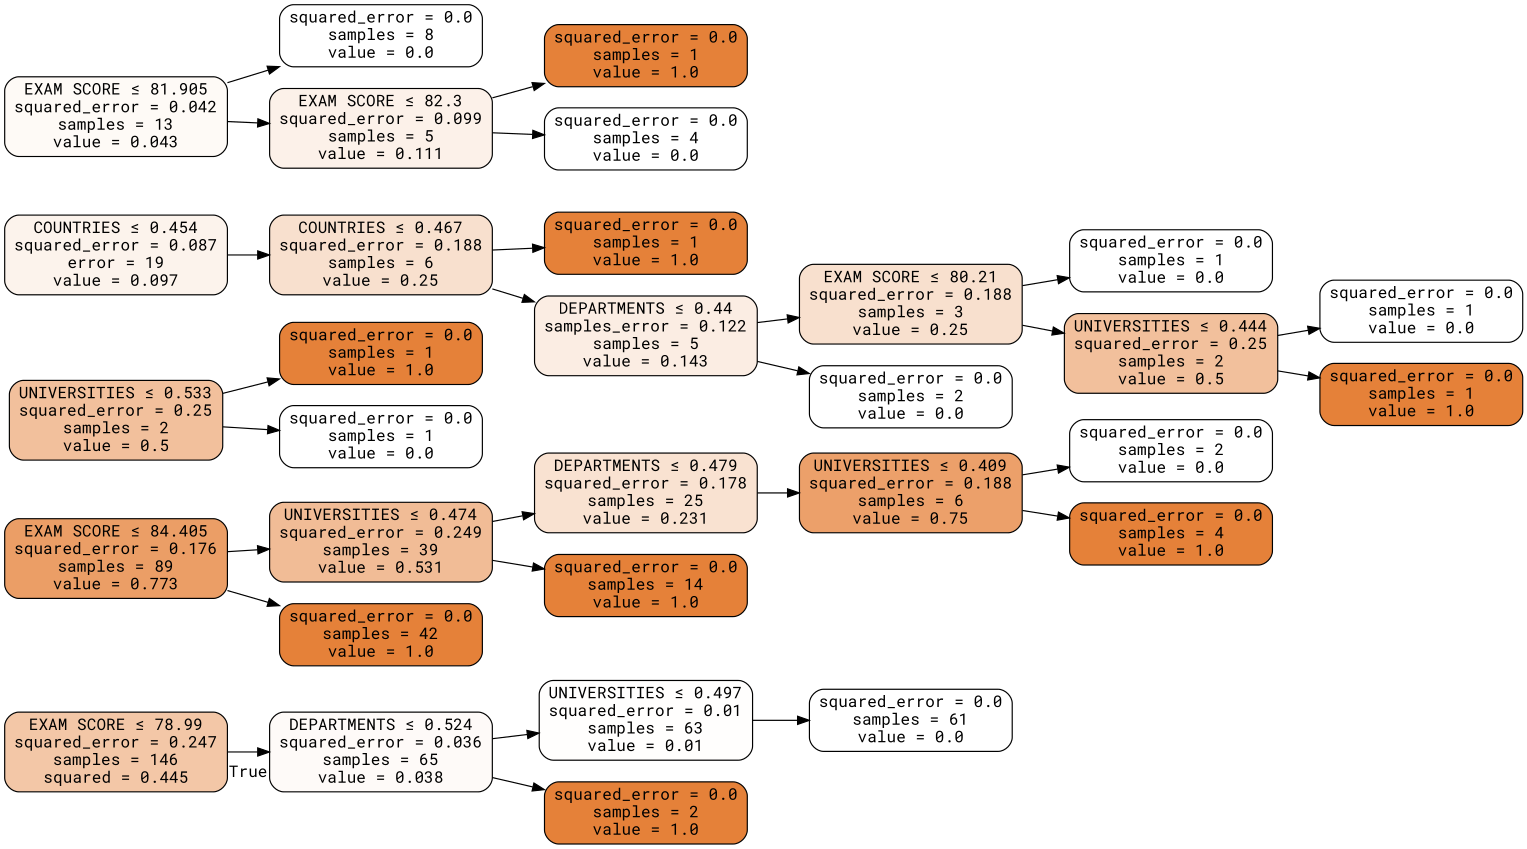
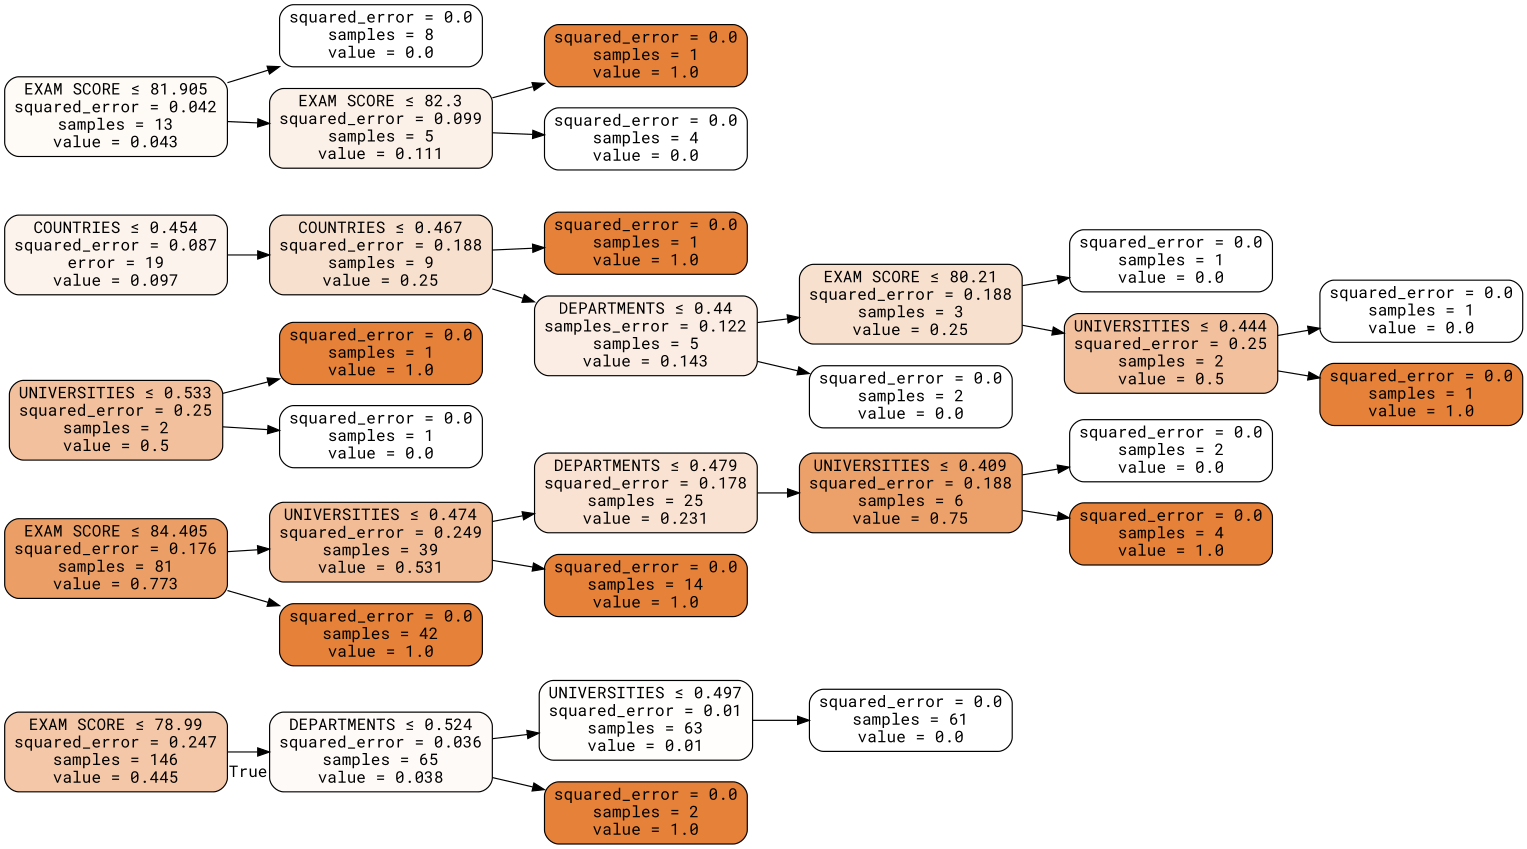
node "COUNTRIES ≤ 0.467": text "samples = 6" -> "samples = 9"
node "EXAM SCORE ≤ 84.405": text "samples = 89" -> "samples = 81"
node "EXAM SCORE ≤ 78.99": text "squared = 0.445" -> "value = 0.445"
